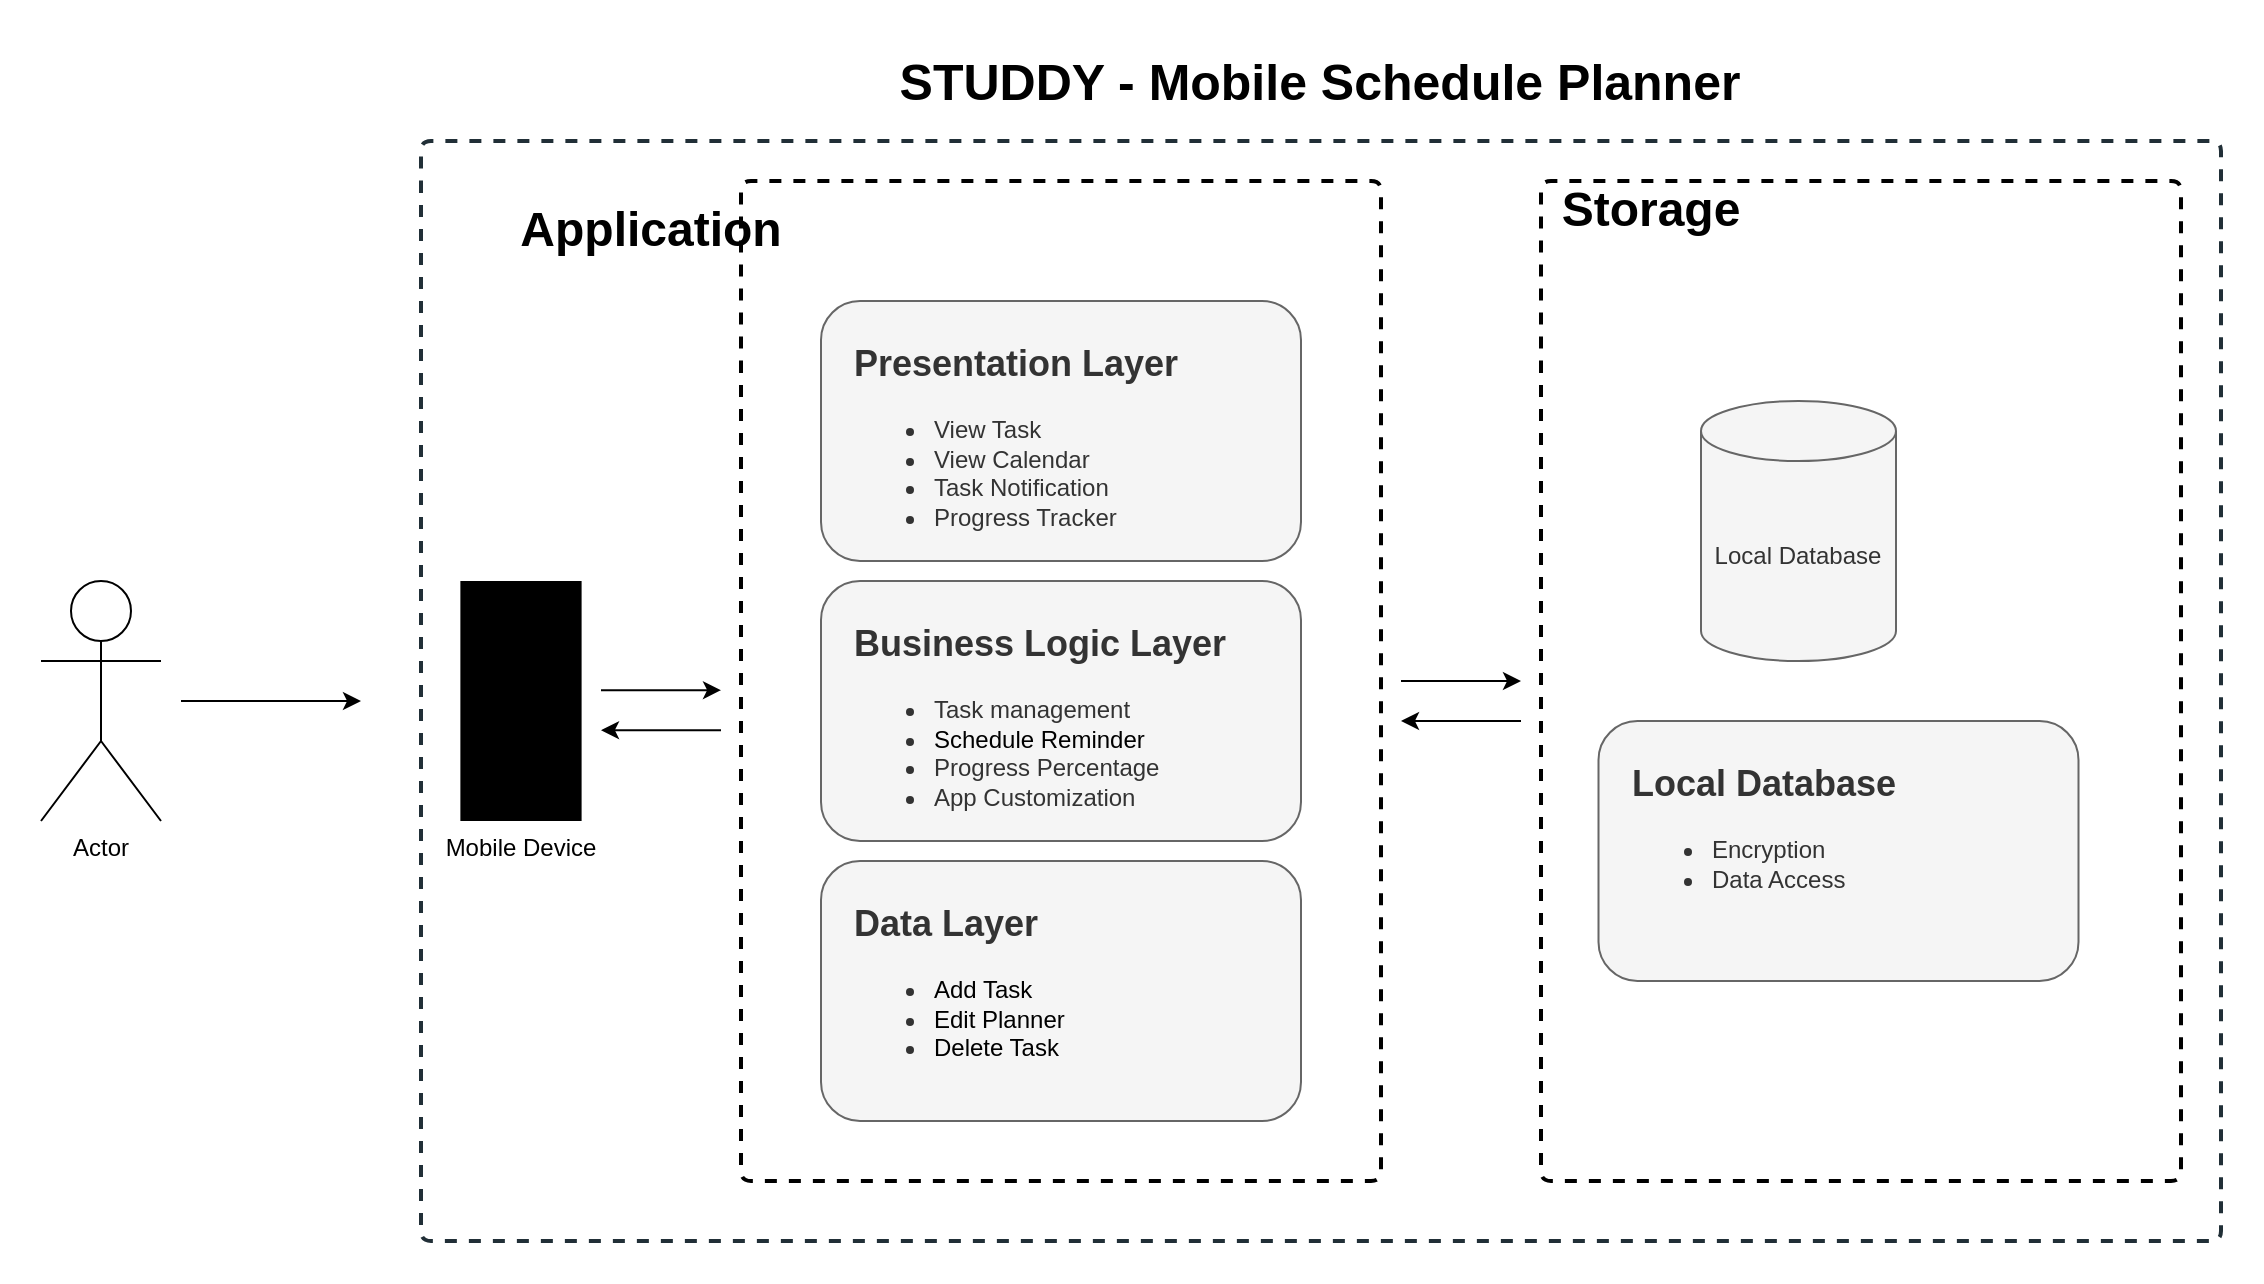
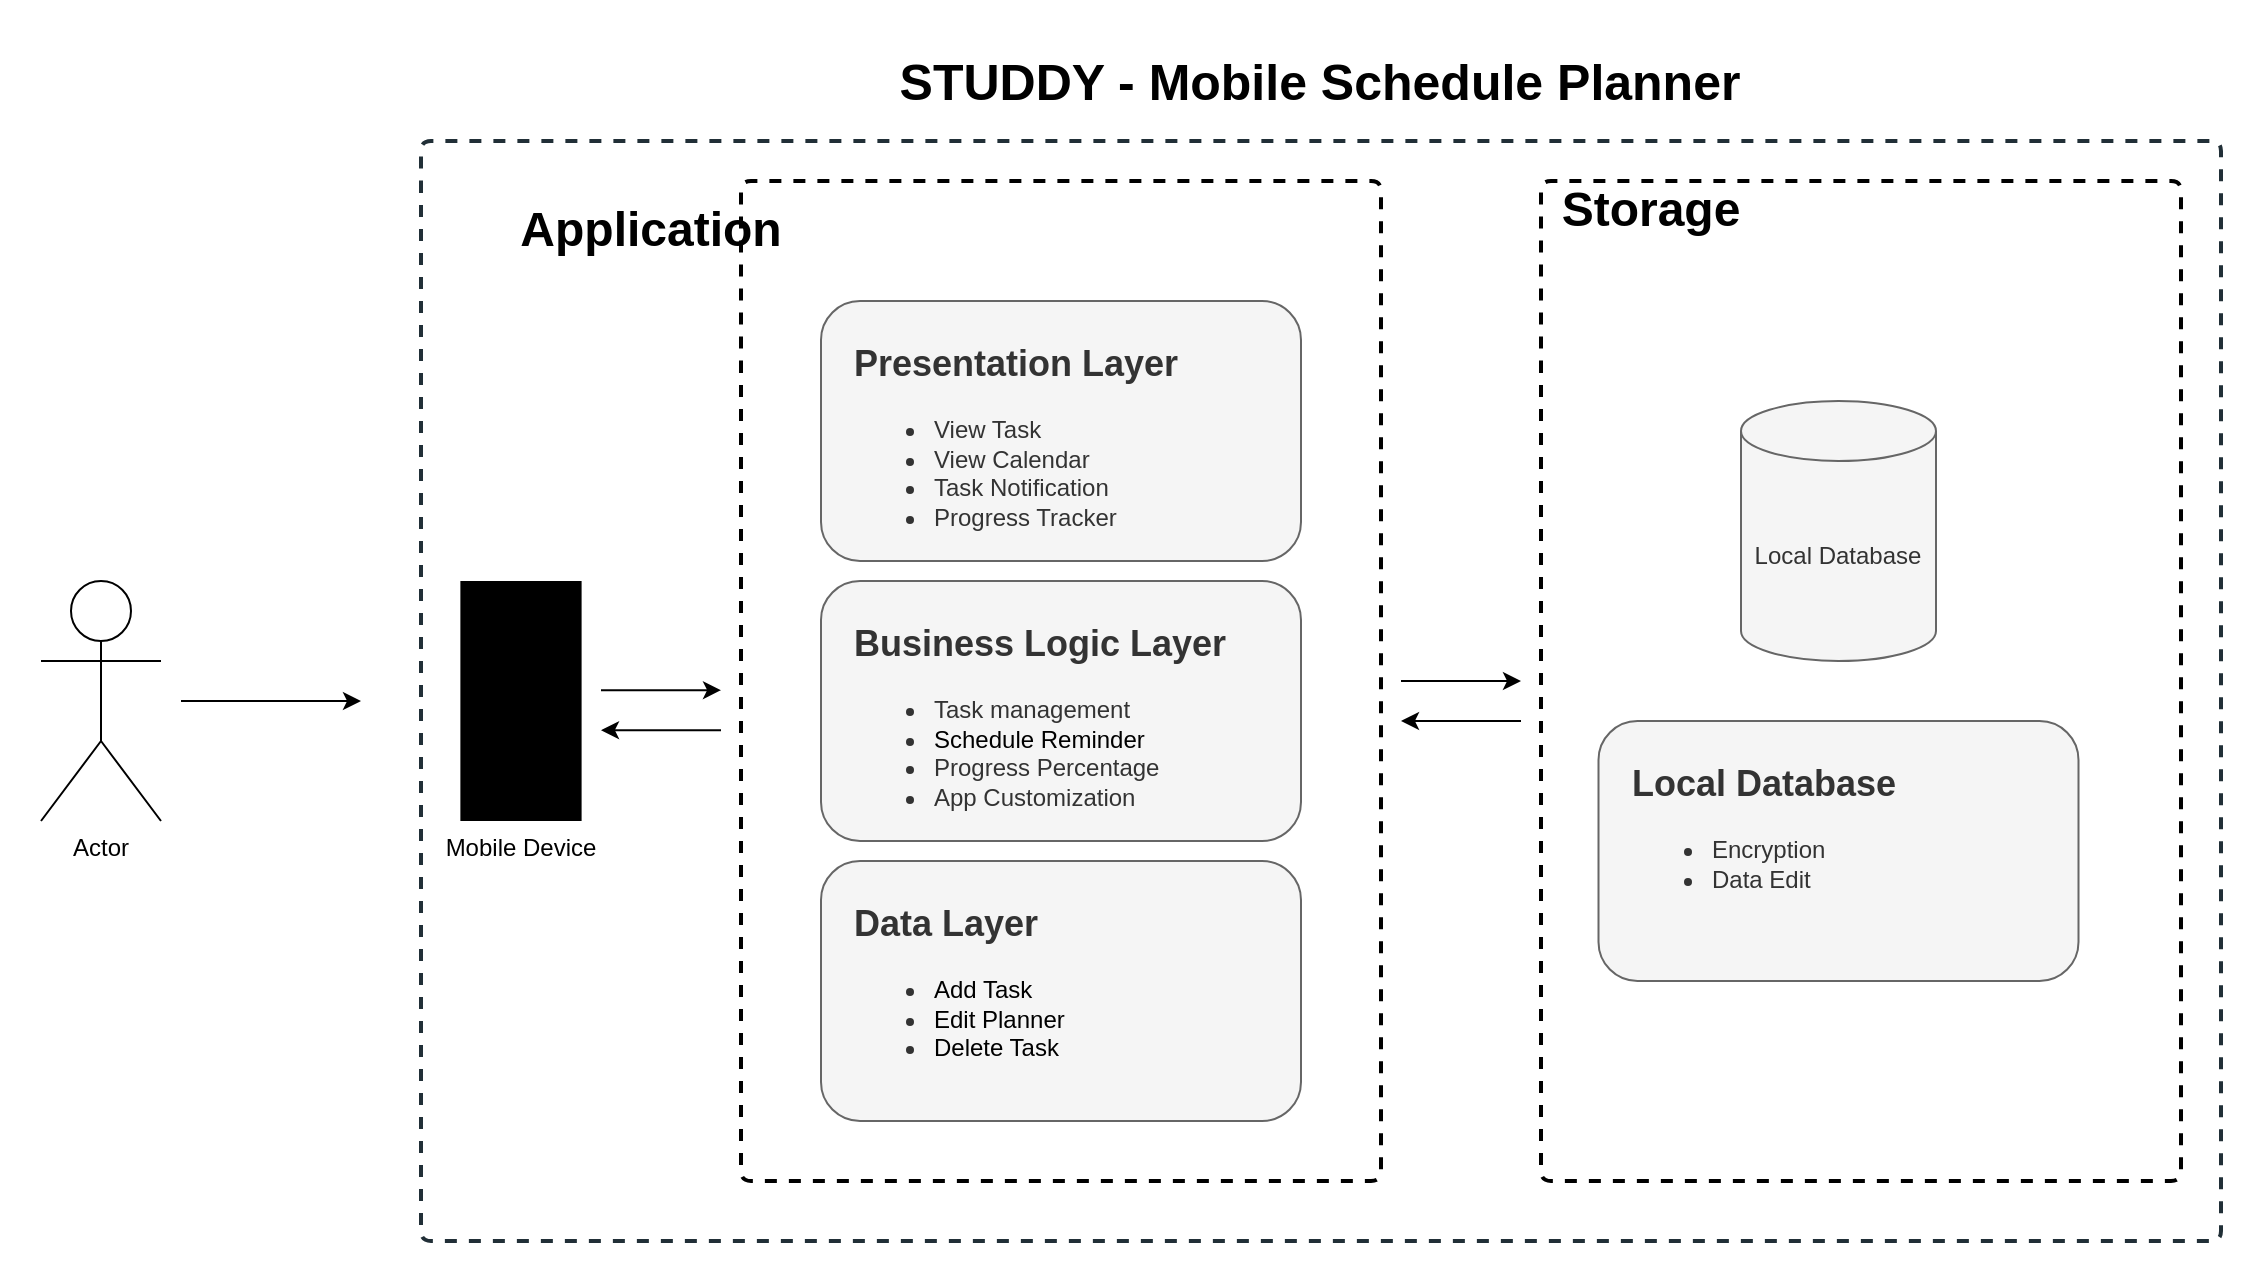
node "Local Database": moved (1799, 531) -> (1839, 531)
node "Local Database Encryption Data Access": label "Local Database Encryption Data Access" -> "Local Database Encryption Data Edit"
